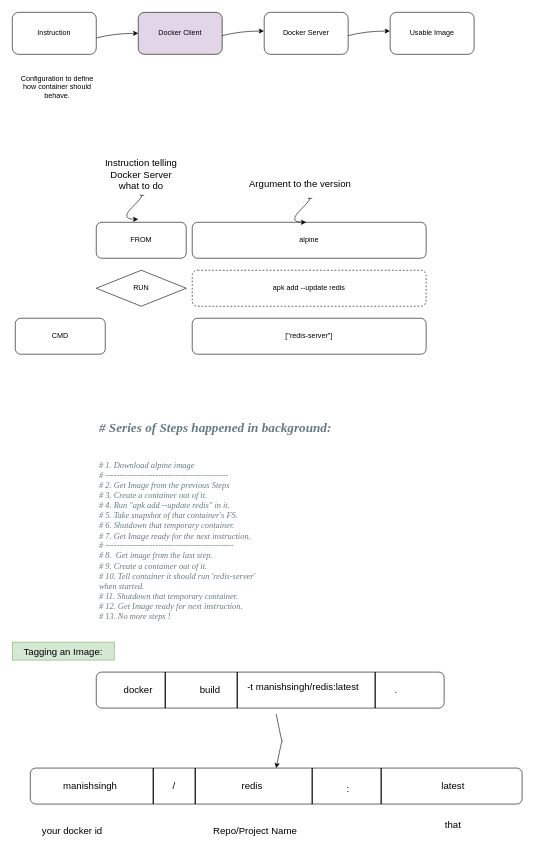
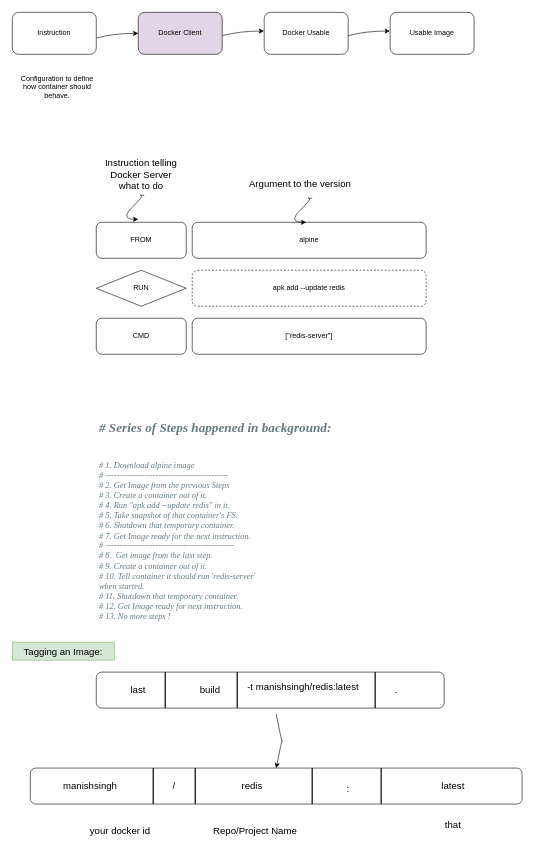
node "Docker Server": label "Docker Server" -> "Docker Usable"
node "CMD": moved (60, 336) -> (141, 336)
node "docker": label "docker" -> "last"
node "your docker id": moved (72, 831) -> (120, 831)
